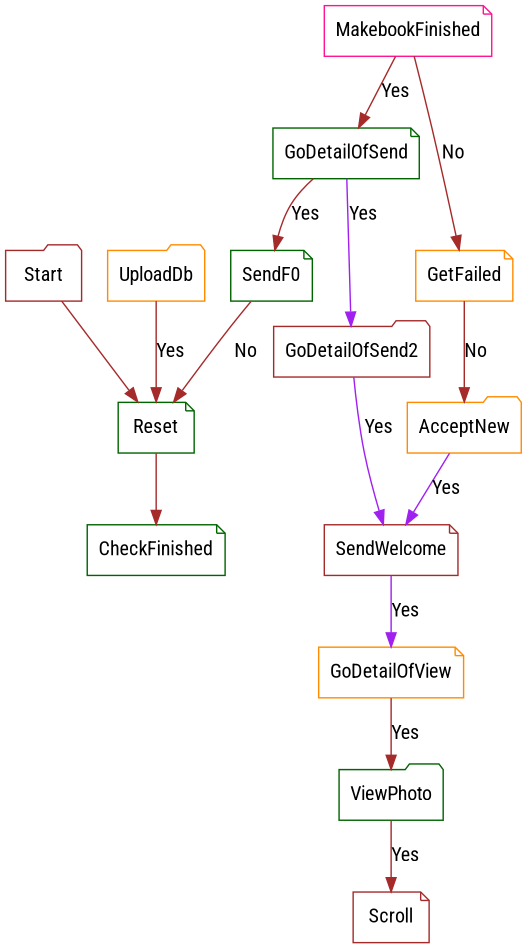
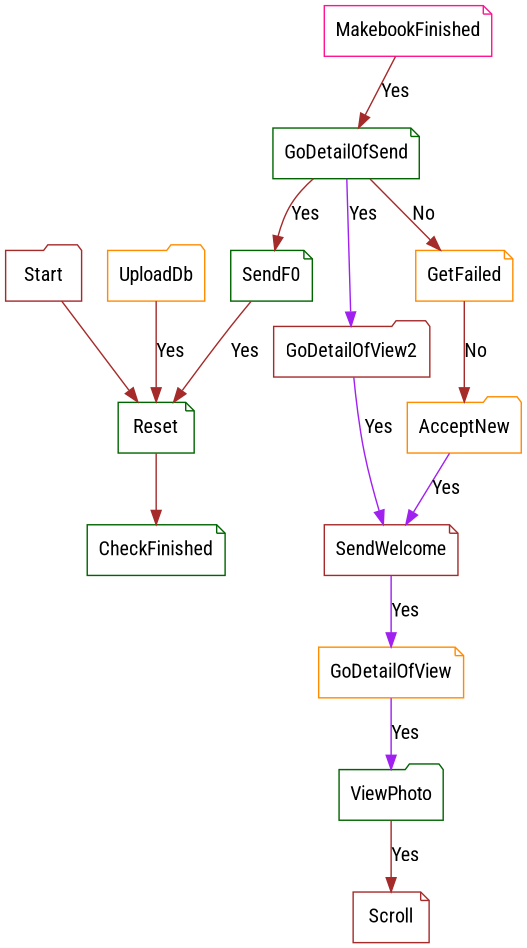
edge "MakebookFinished" -> "GetFailed": now "GoDetailOfSend" -> "GetFailed"
edge "SendF0" -> "Reset": label "No" -> "Yes"
node "GoDetailOfSend2": label "GoDetailOfSend2" -> "GoDetailOfView2"
edge "GoDetailOfView" -> "ViewPhoto": color brown -> purple
